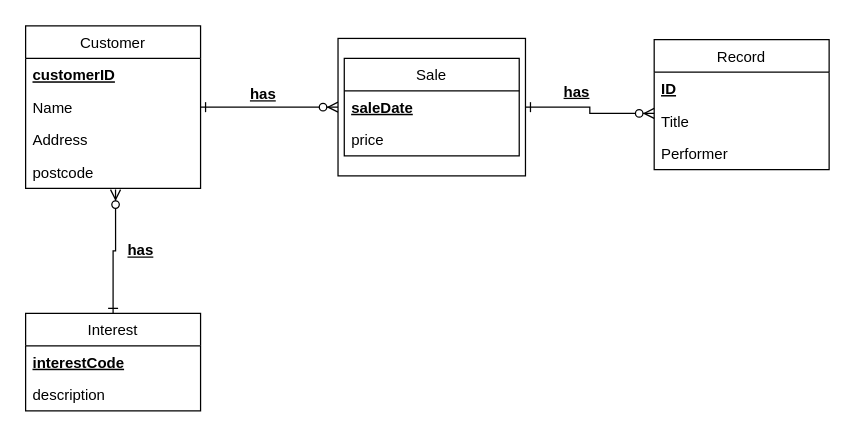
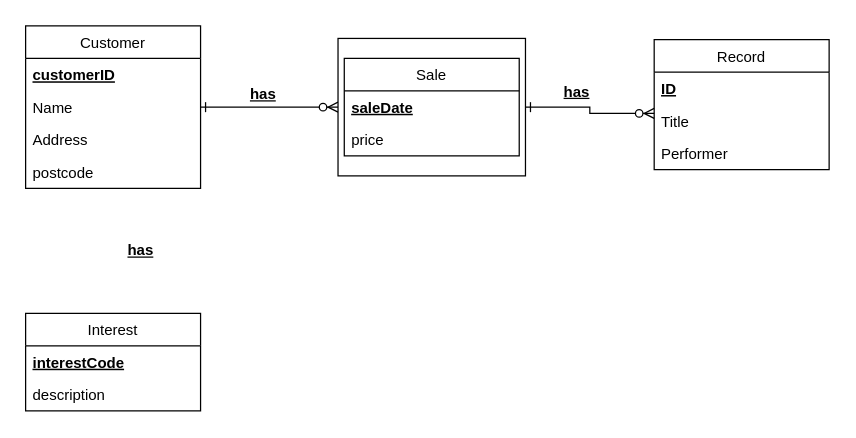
edge "postcode" -- "Interest": removed
